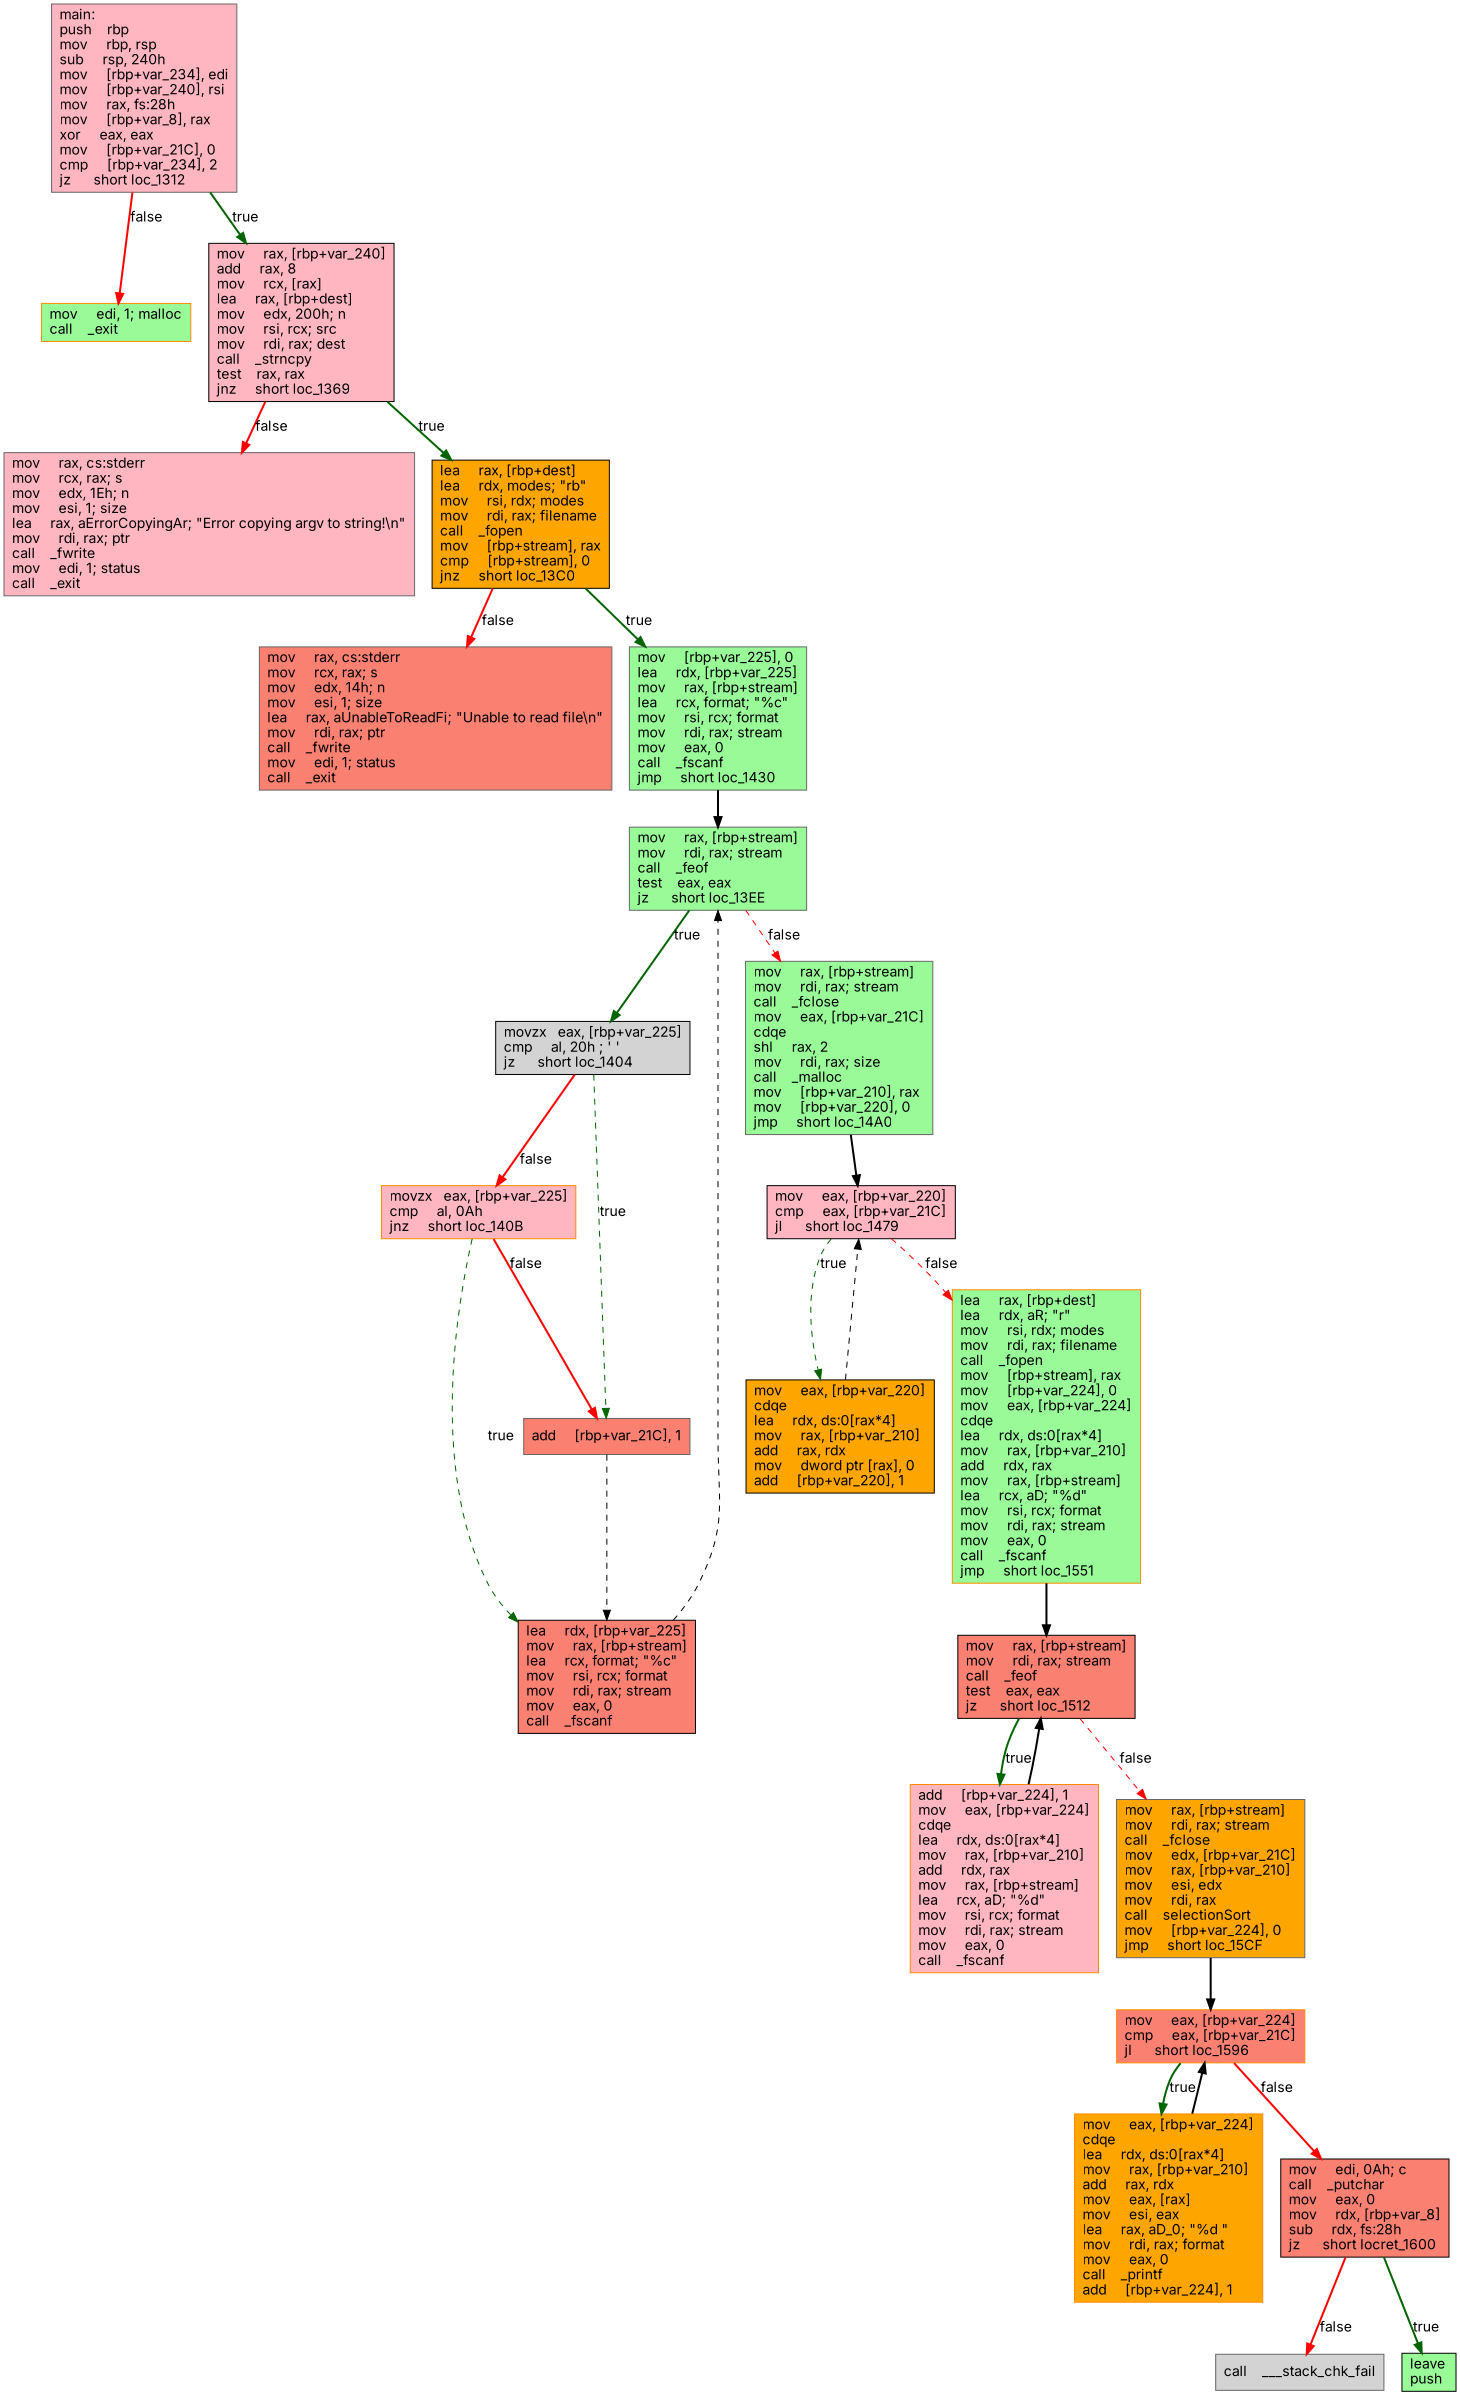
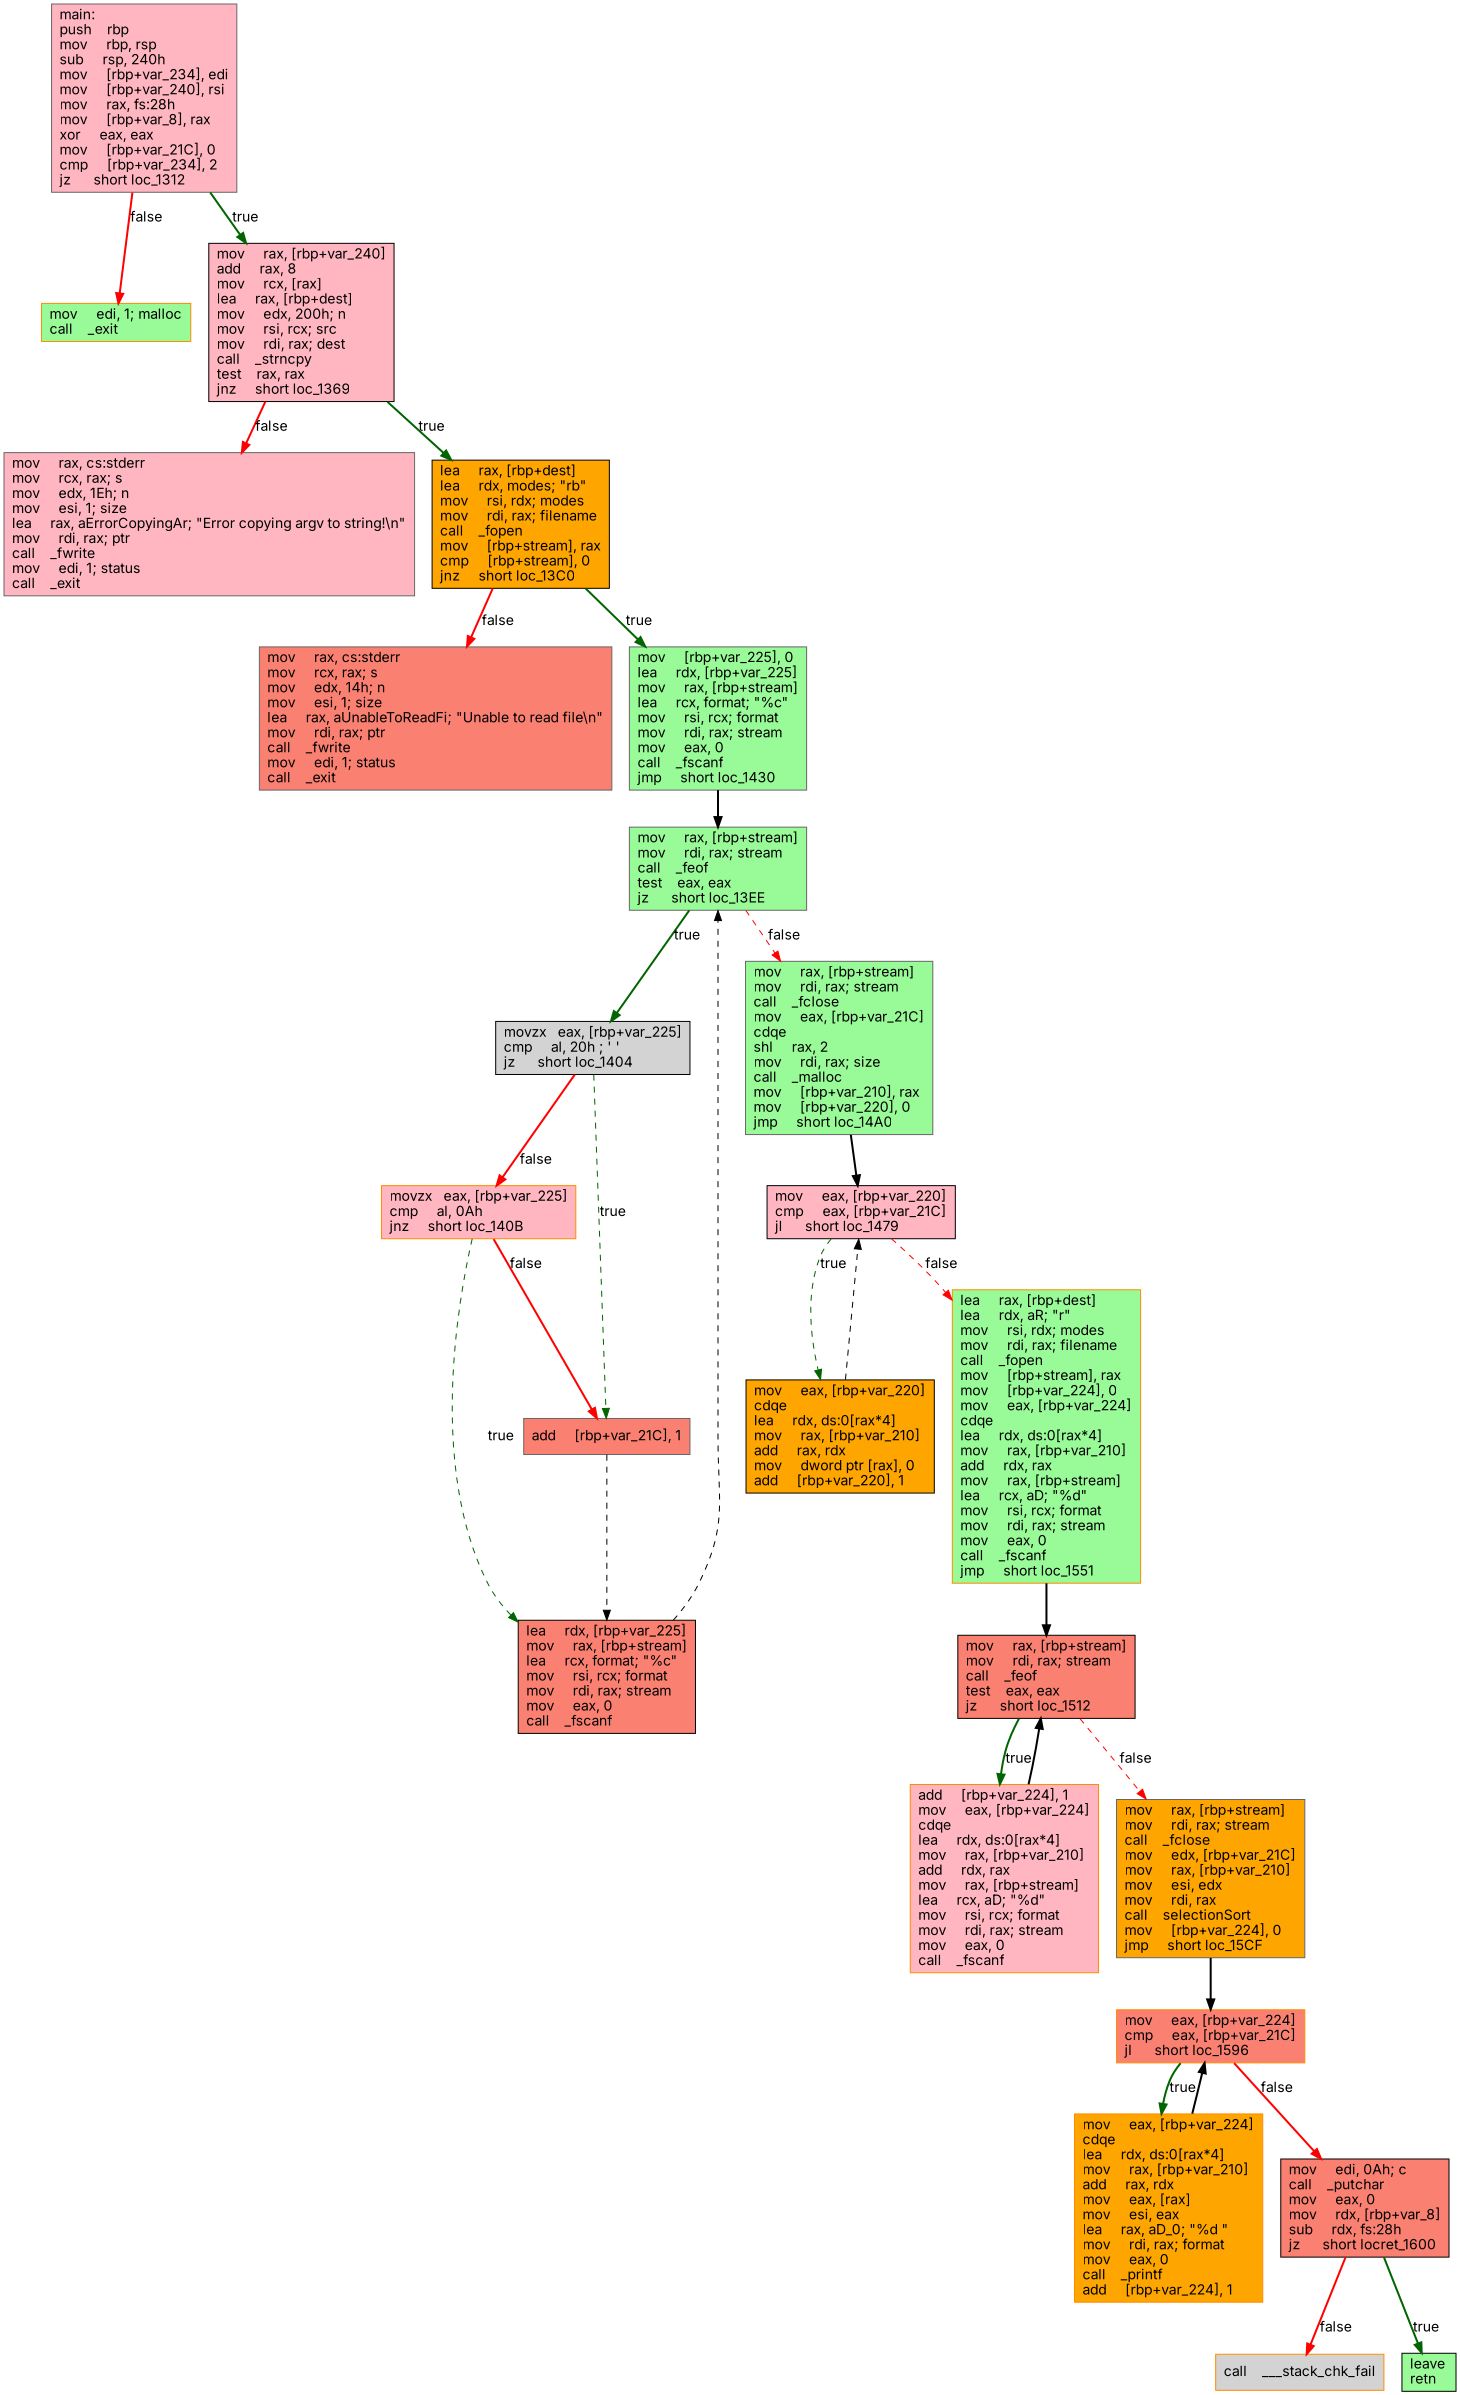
node "call    ___stack_chk_fail": color gray40 -> darkorange
node "leave push": label "leave push" -> "leave retn"
